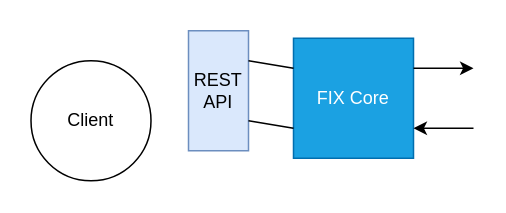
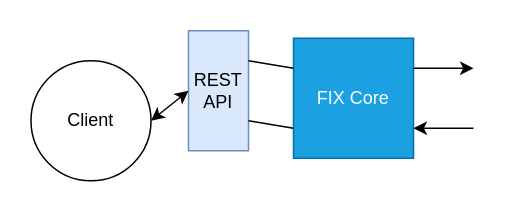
edge "REST API" -- "Client": added
